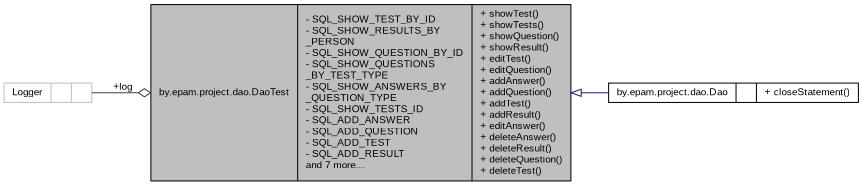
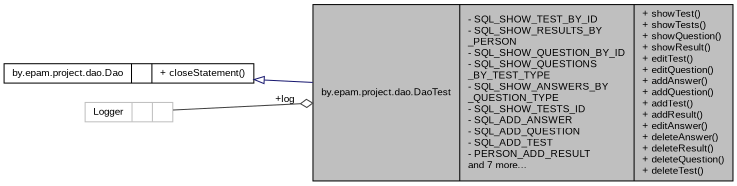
edge "by.epam.project.dao.Dao" -> "by.epam.project.dao.DaoTest": reversed
node "by.epam.project.dao.DaoTest": text "- SQL_ADD_RESULT" -> "- PERSON_ADD_RESULT"
